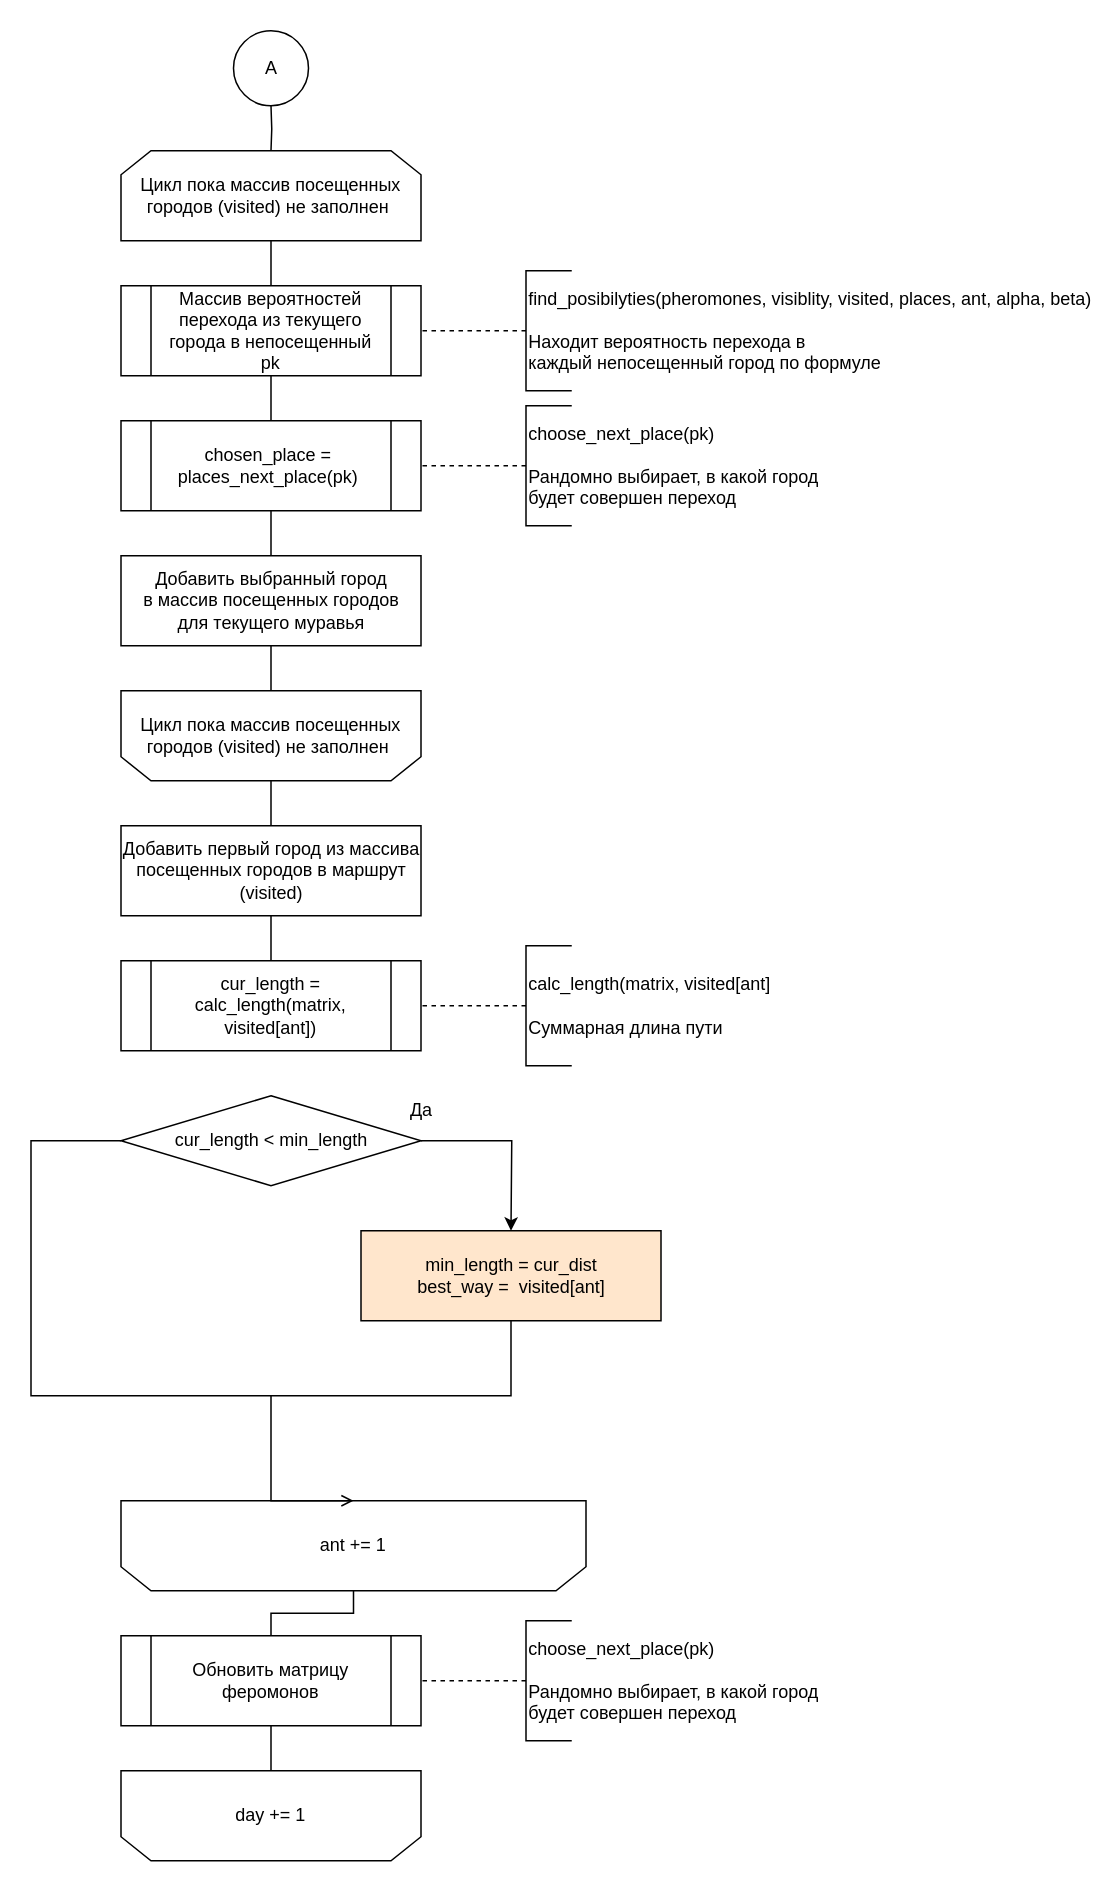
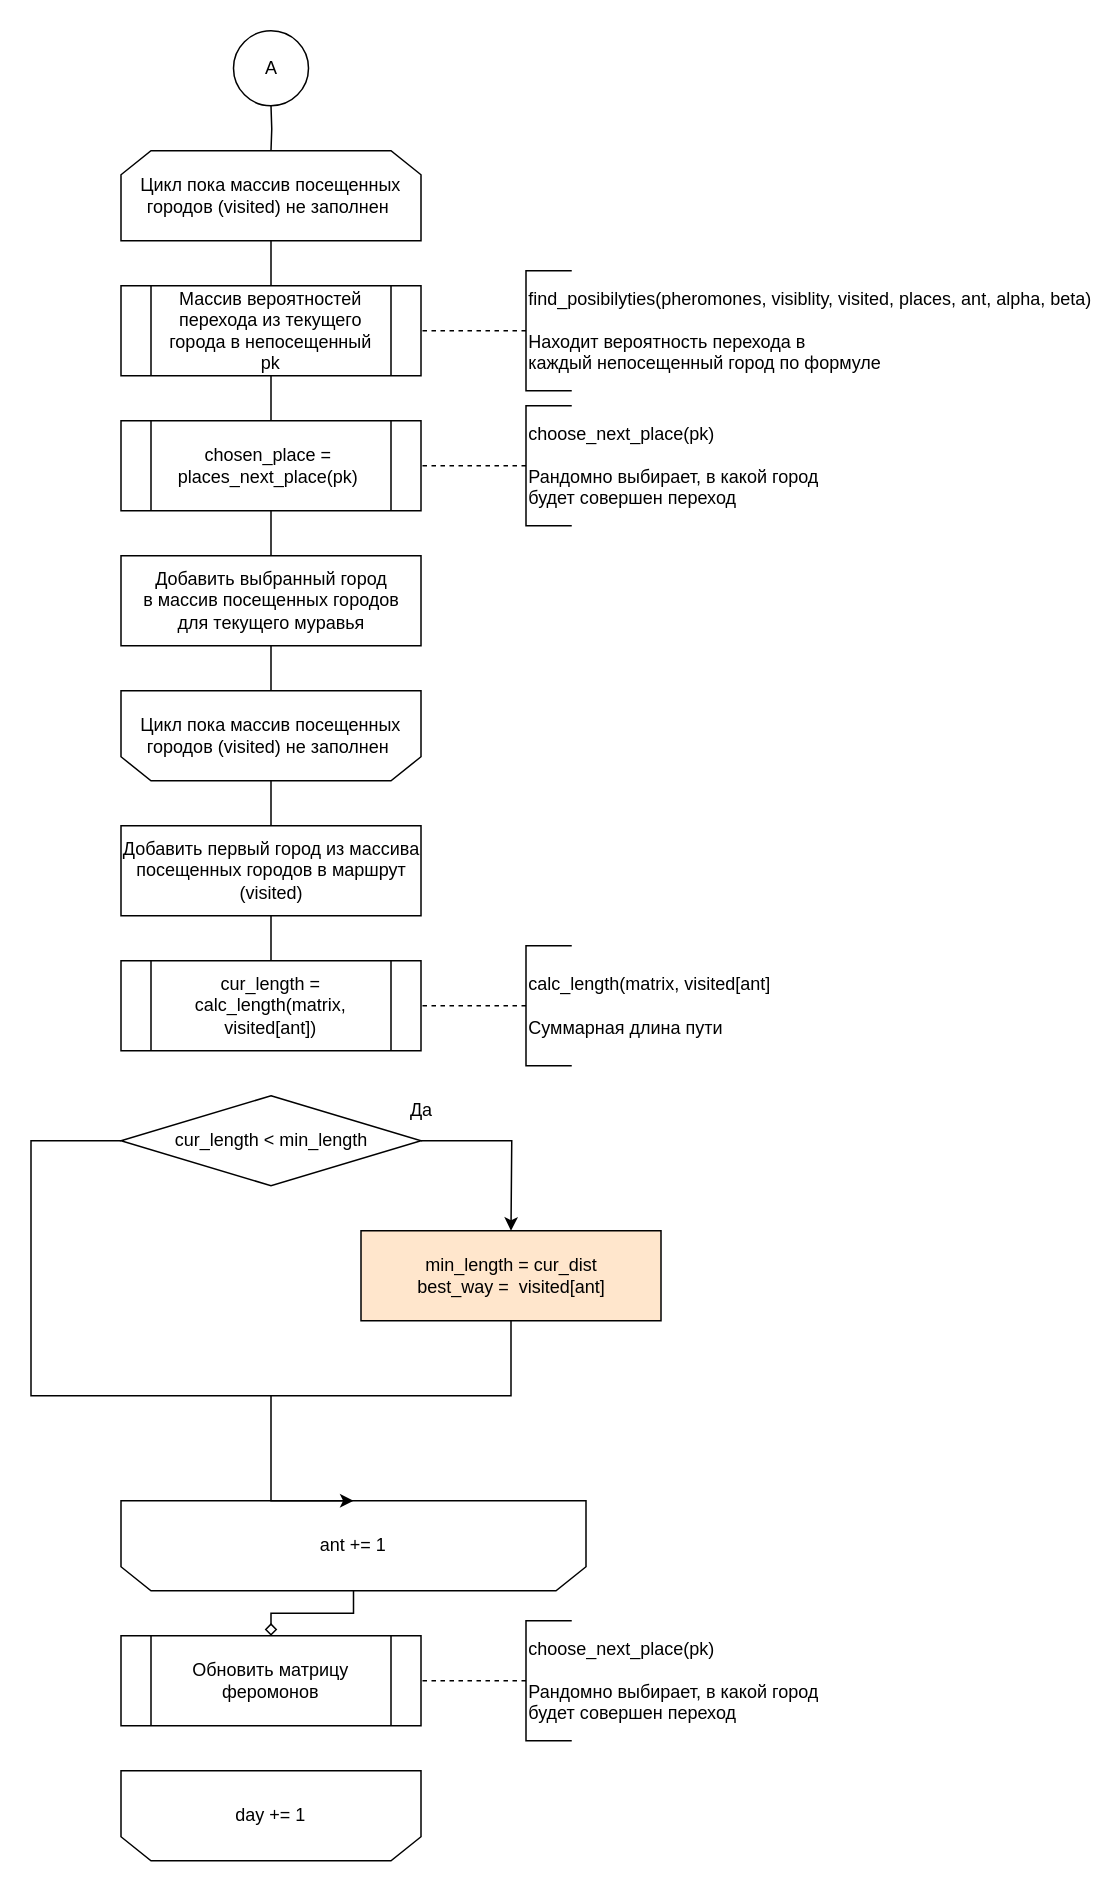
edge "min_length = cur_dist best_way = visited[ant]" -> "ant += 1": arrowhead open -> classic
edge "ant += 1" -- "Обновить матрицу феромонов": arrowhead none -> diamond
edge "Обновить матрицу феромонов" -- "day += 1": removed
